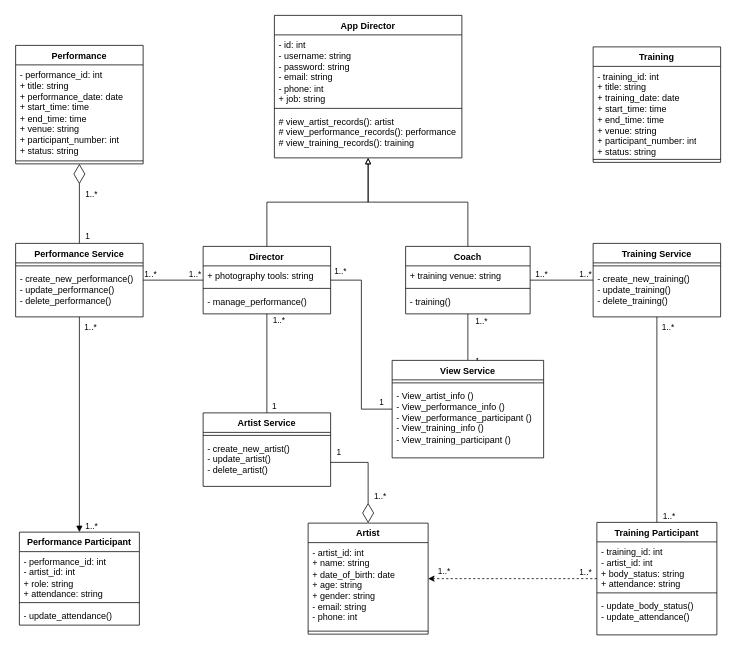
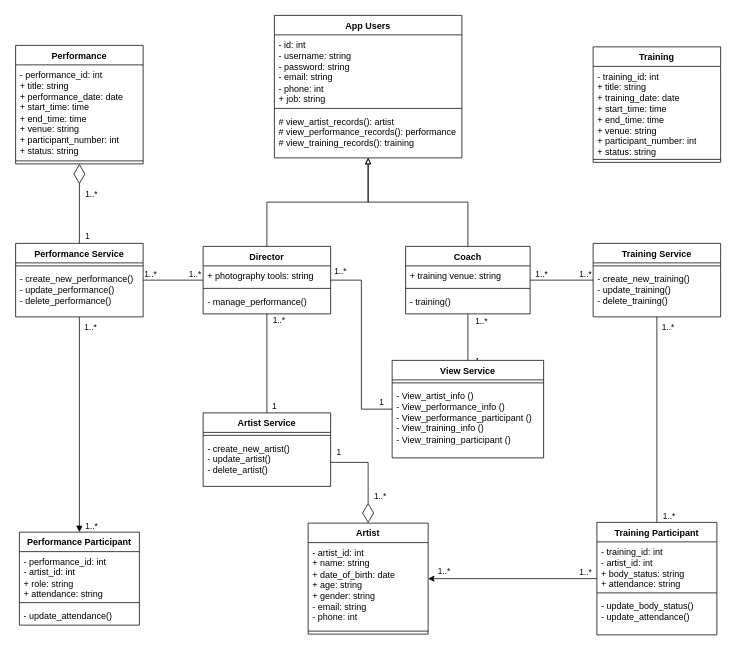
node "App Director": label "App Director" -> "App Users"
edge "Training Participant" -> "Artist": style dashed -> solid
